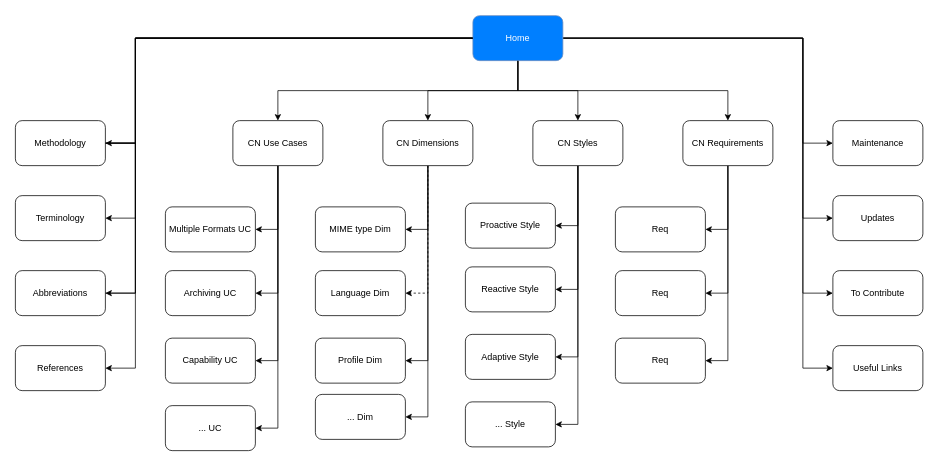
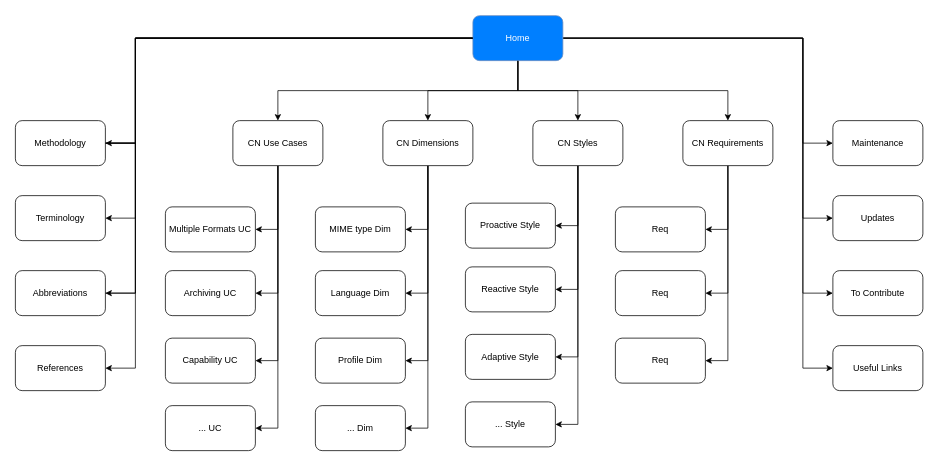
edge "CN Dimensions" -> "Language Dim": style dashed -> solid
node "... Dim": moved (360, 417) -> (360, 428)
